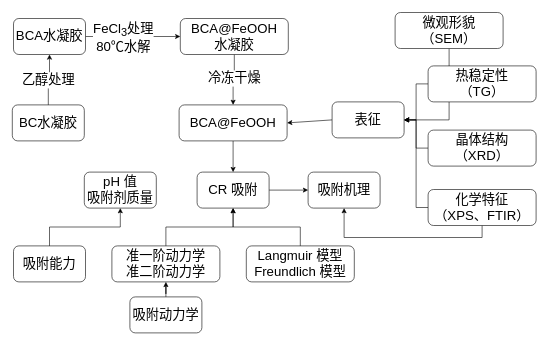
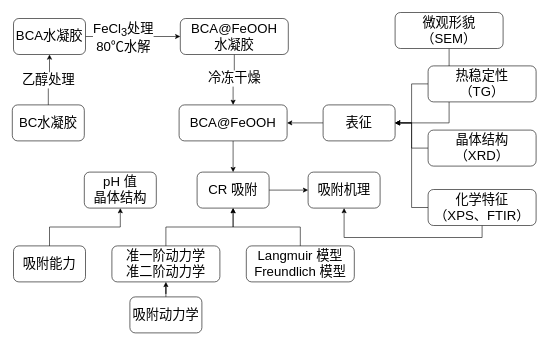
node "表征": moved (368, 120) -> (359, 123)
node "pH 值 吸附剂质量": label "pH 值 吸附剂质量" -> "pH 值 晶体结构"
